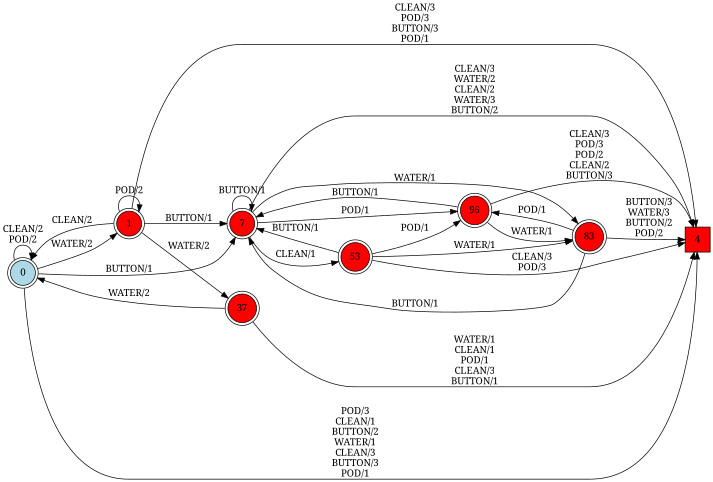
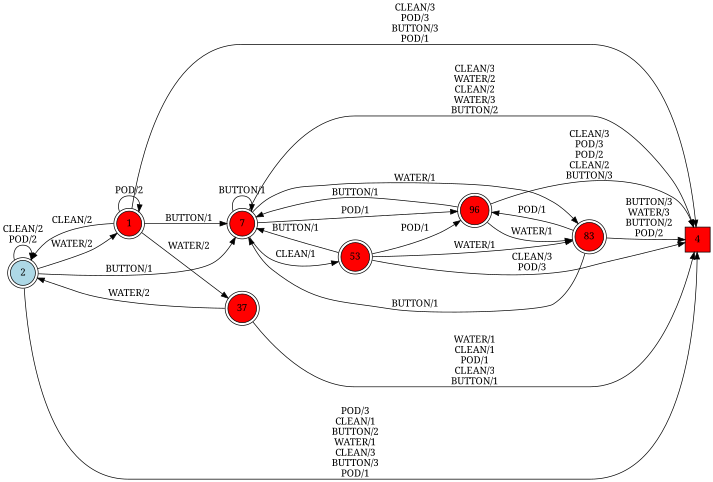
node "0": label "0" -> "2"
